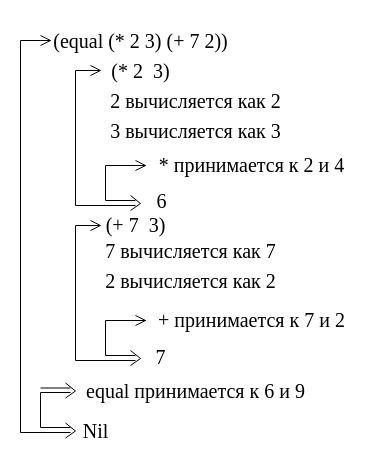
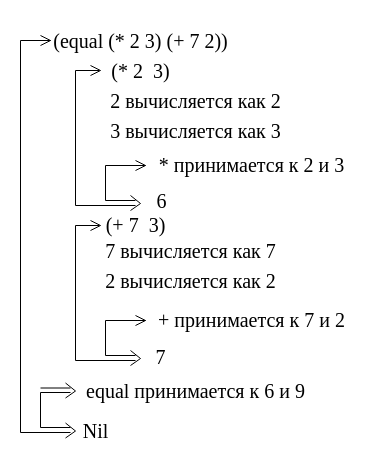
node "* принимается к 2 и 4": label "* принимается к 2 и 4" -> "* принимается к 2 и 3"
